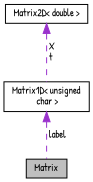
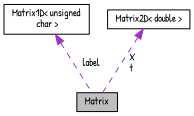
edge "Matrix1D< unsigned char >" -> "Matrix2D< double >": now "Matrix" -> "Matrix2D< double >"
